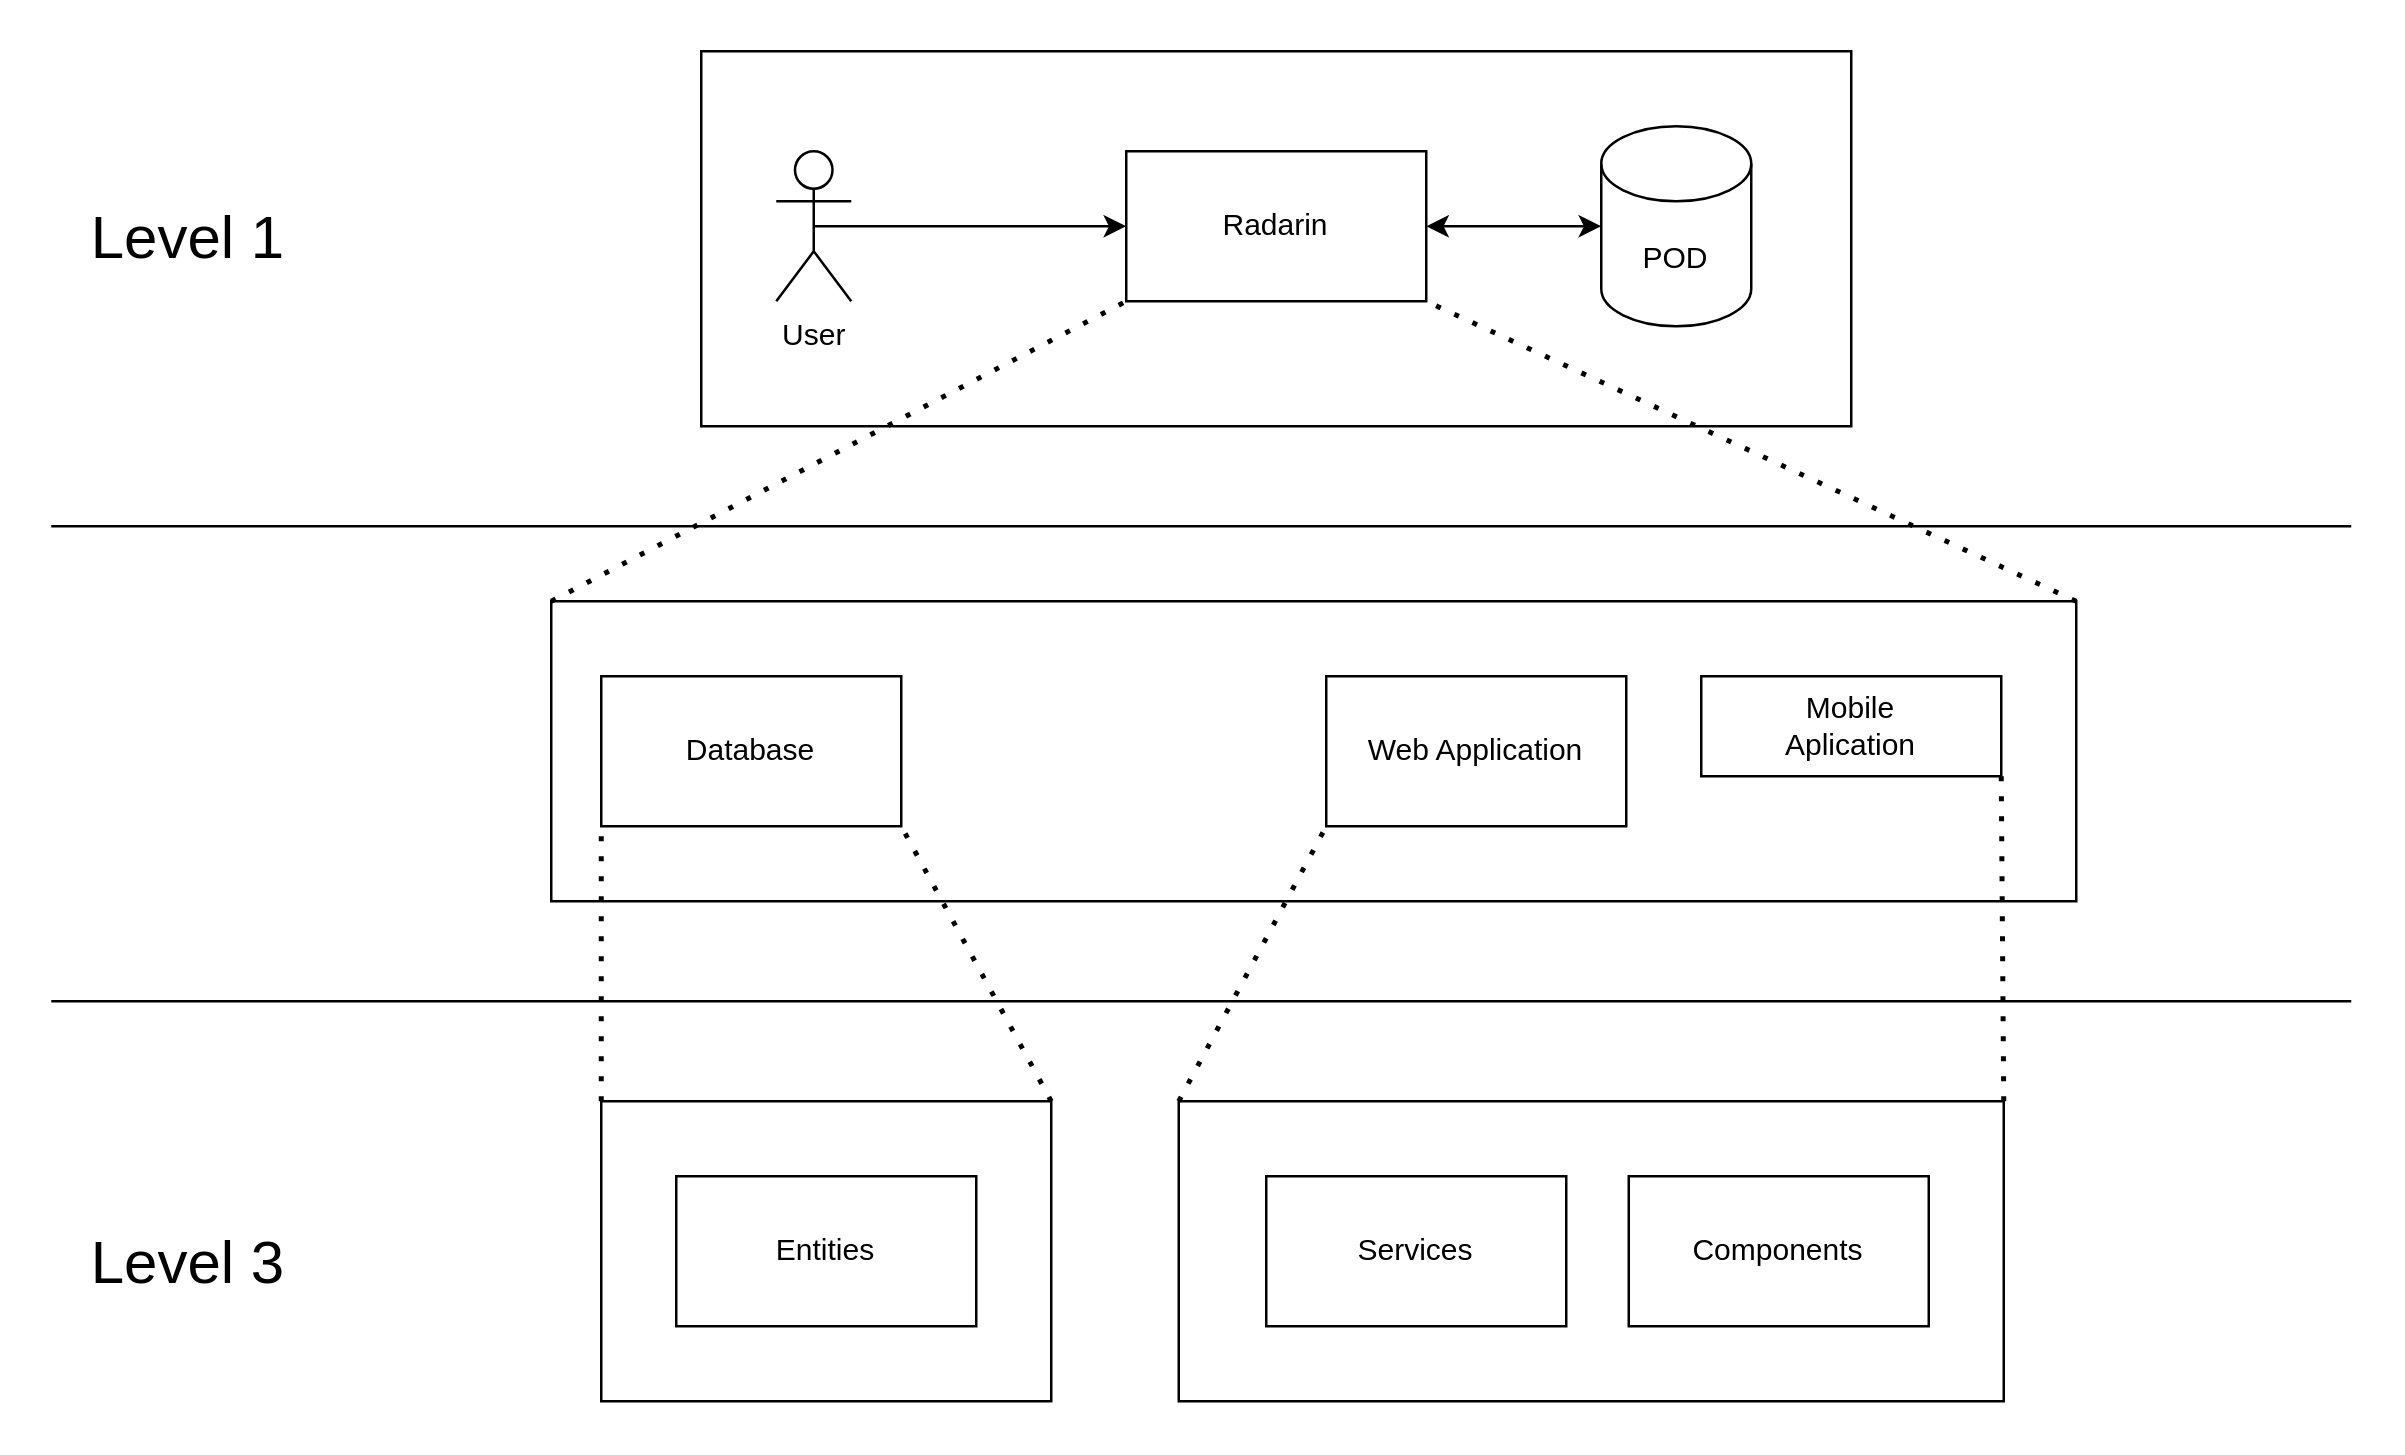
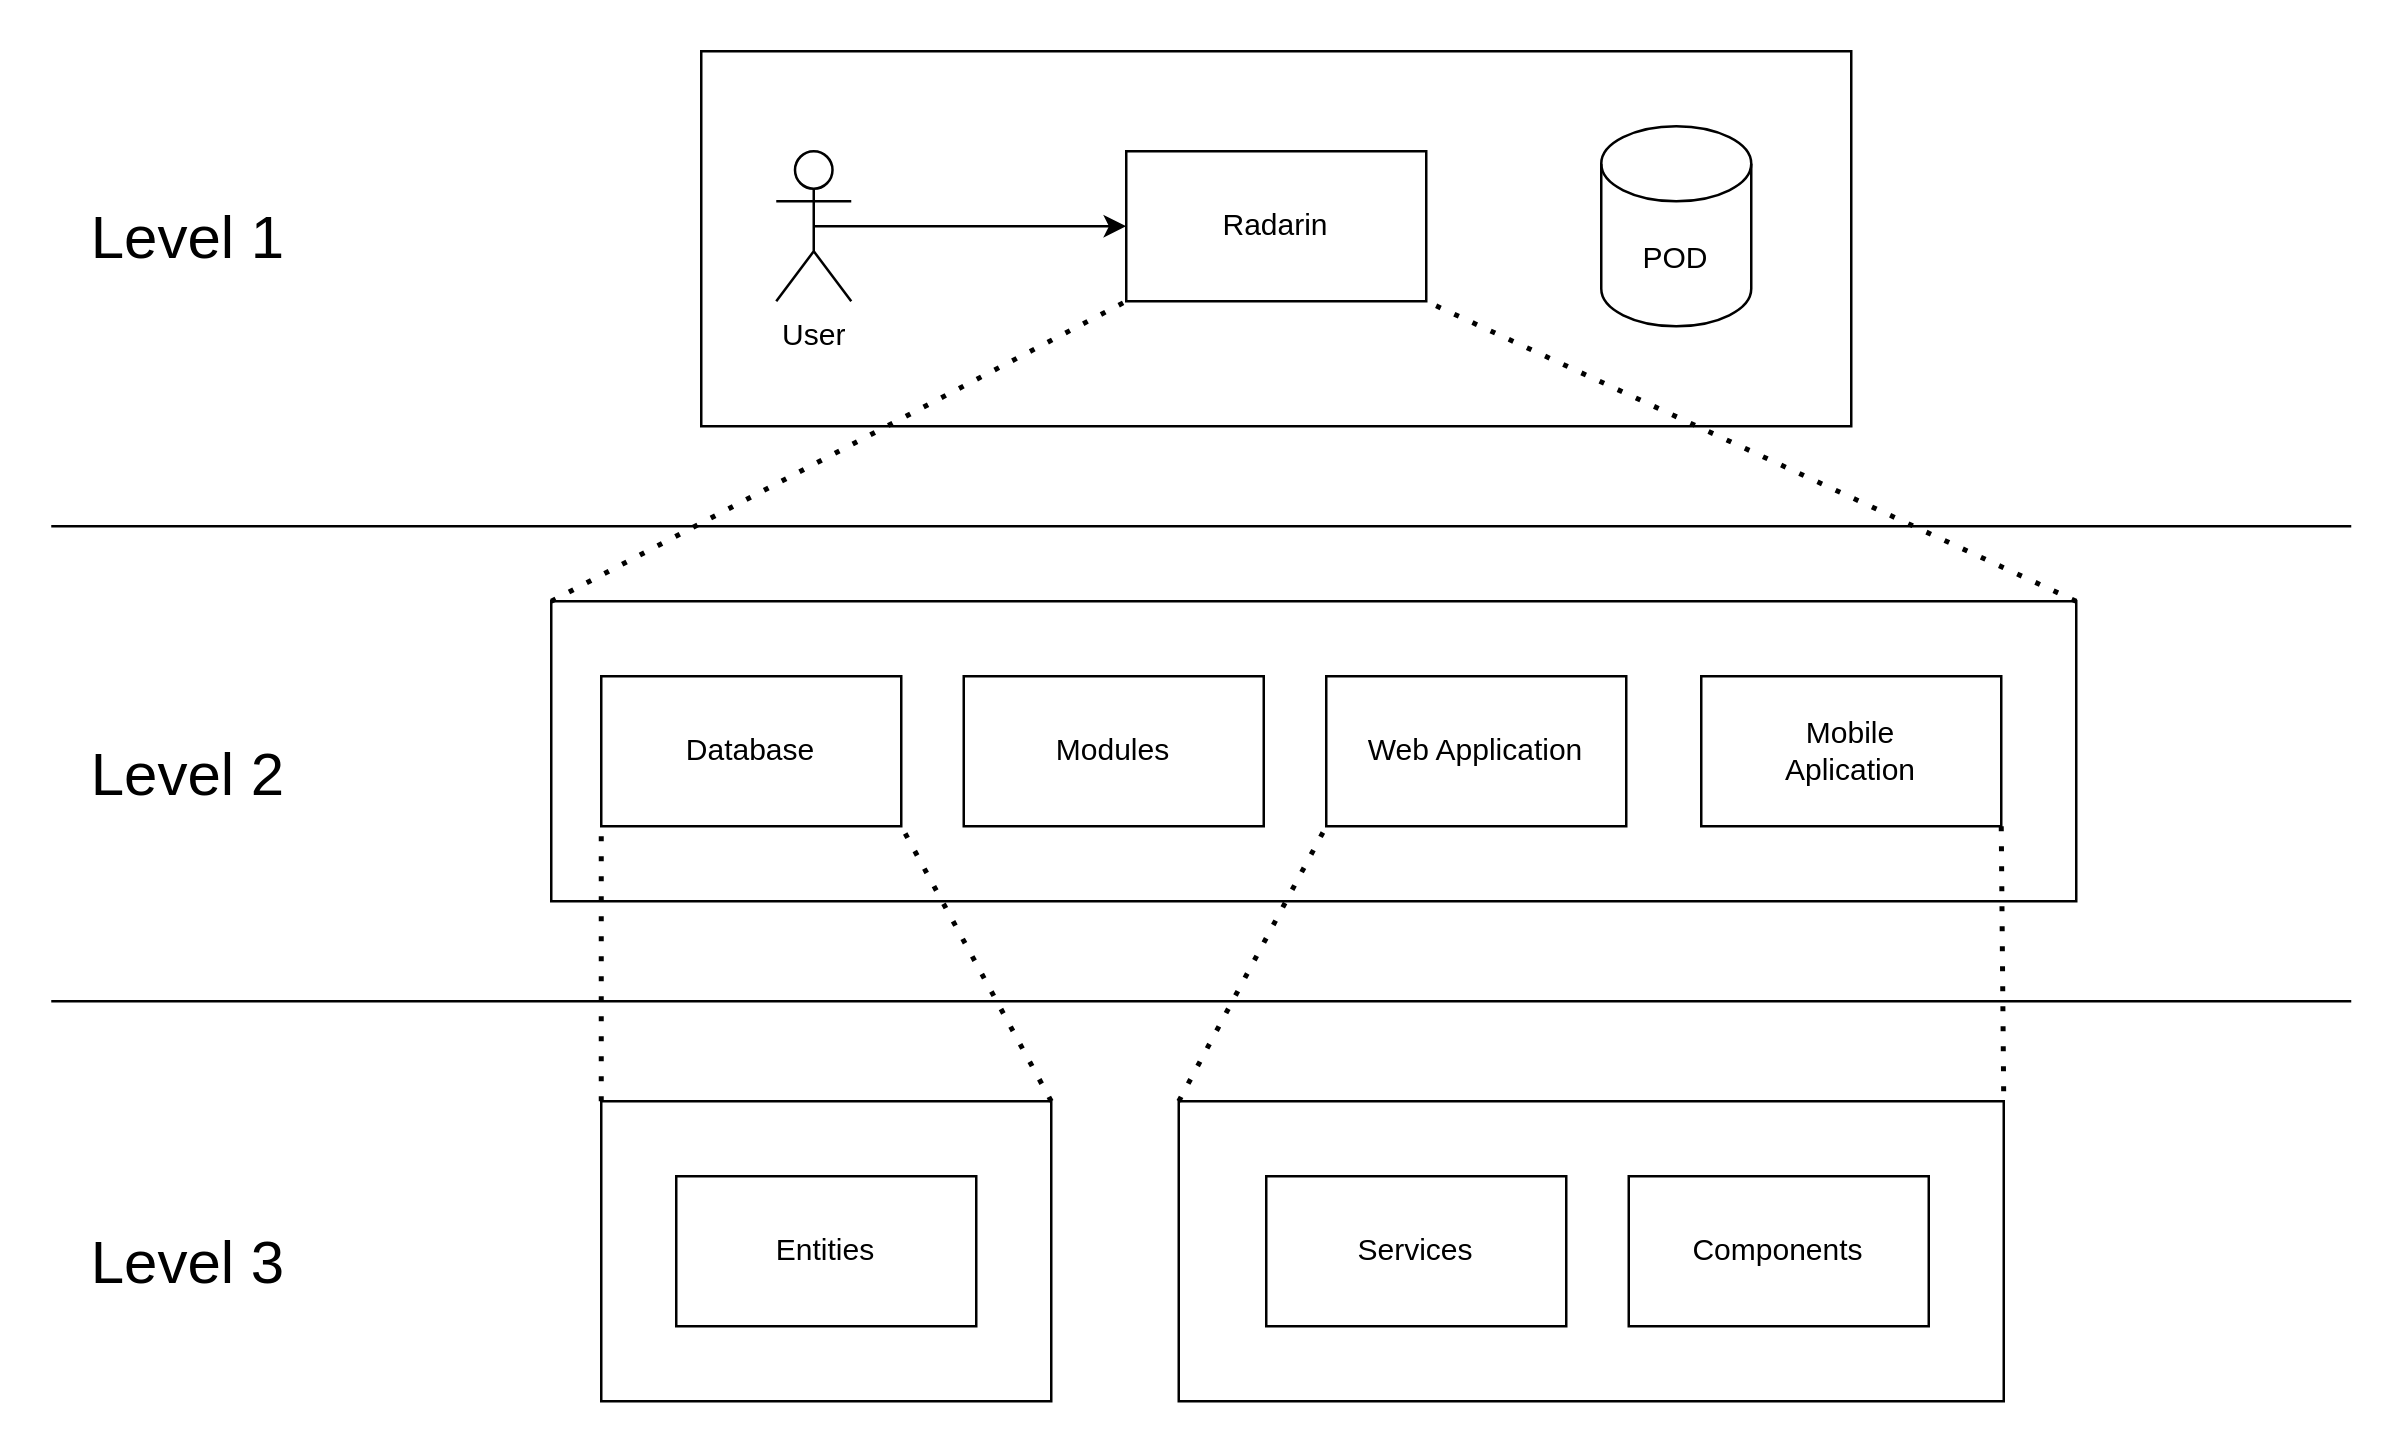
edge "Radarin" -- "POD": removed
node "Mobile Aplication": size 300x100 -> 300x150
node "Modules": added
node "Level 2": added
